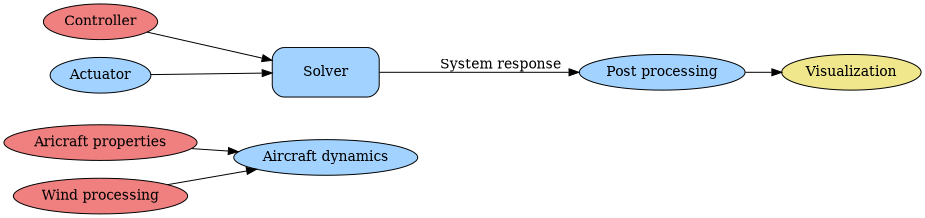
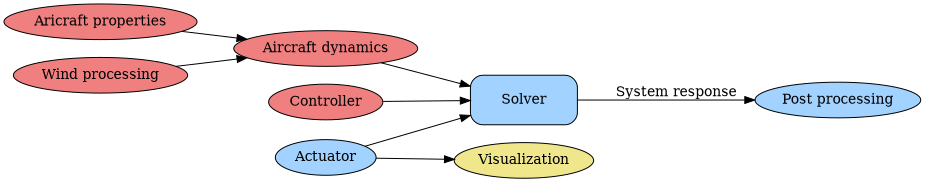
edge "Post processing" -> "Visualization": now "Actuator" -> "Visualization"
edge "Aircraft dynamics" -> "Solver": added
node "Aircraft dynamics": fillcolor #a2d2ffff -> #f08080
